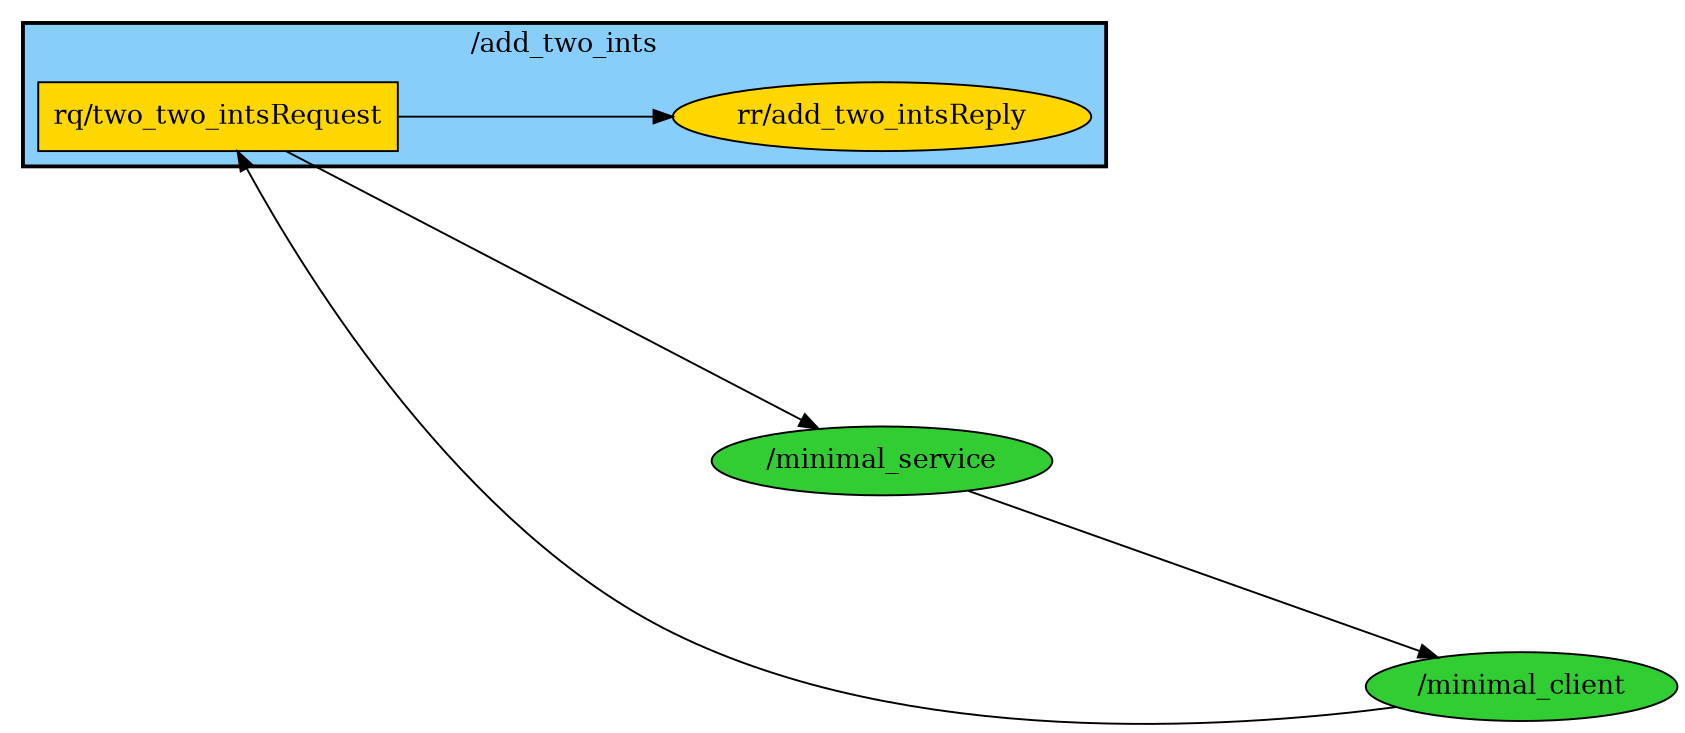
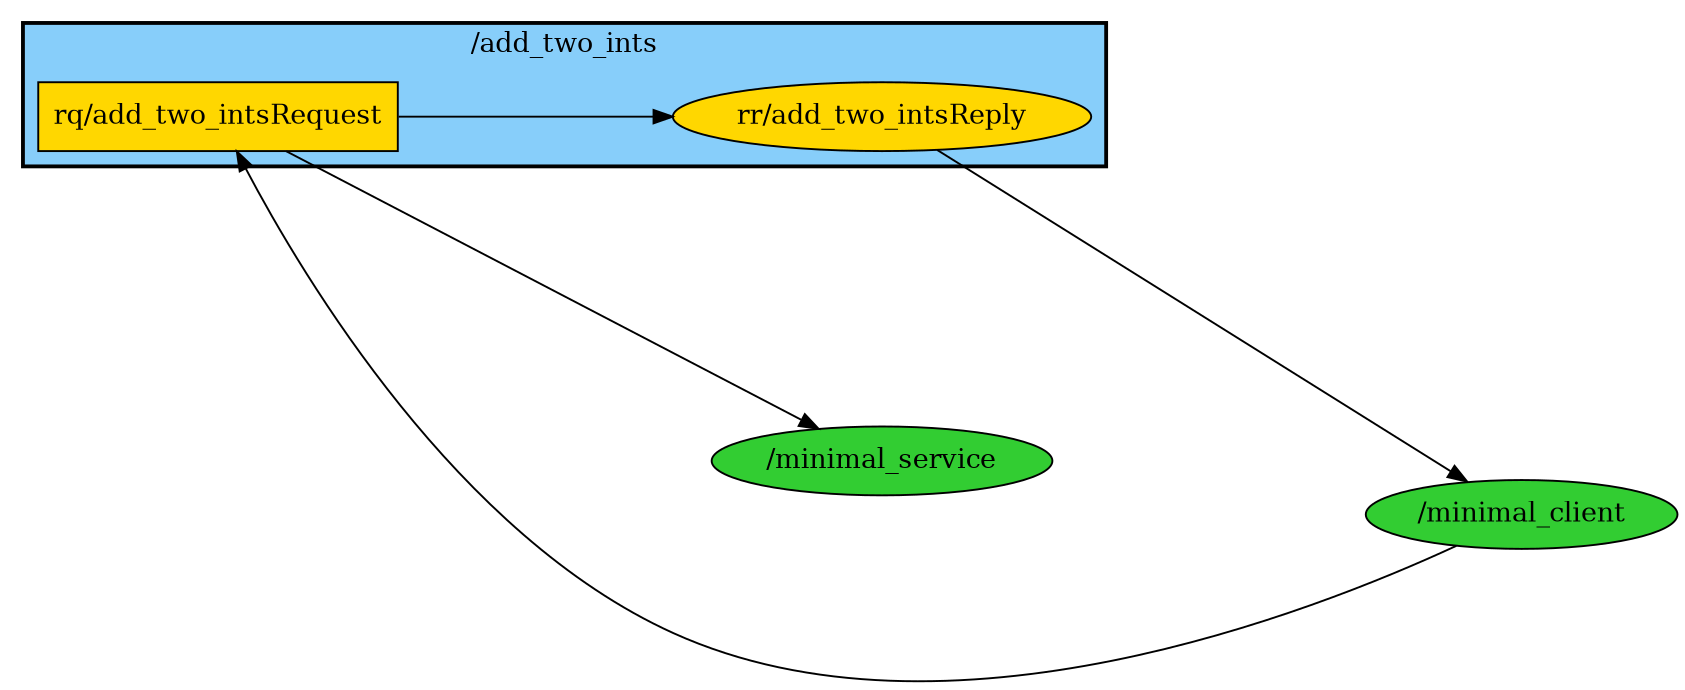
node "rq/two_two_intsRequest": label "rq/two_two_intsRequest" -> "rq/add_two_intsRequest"
edge "/minimal_service" -> "/minimal_client": now "rr/add_two_intsReply" -> "/minimal_client"
